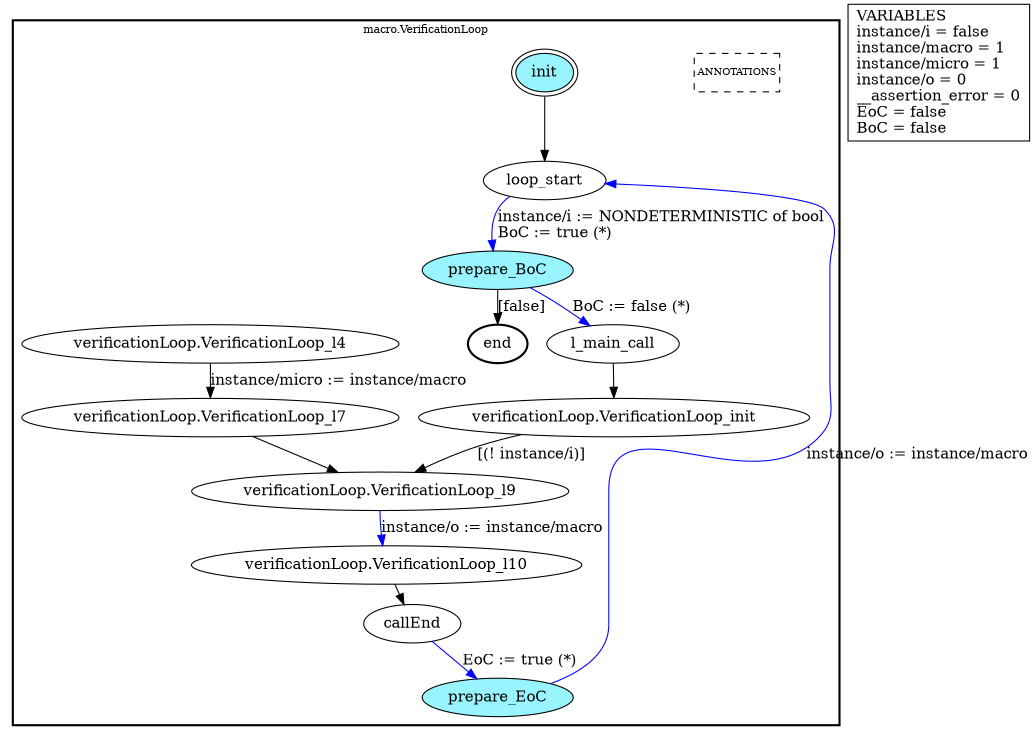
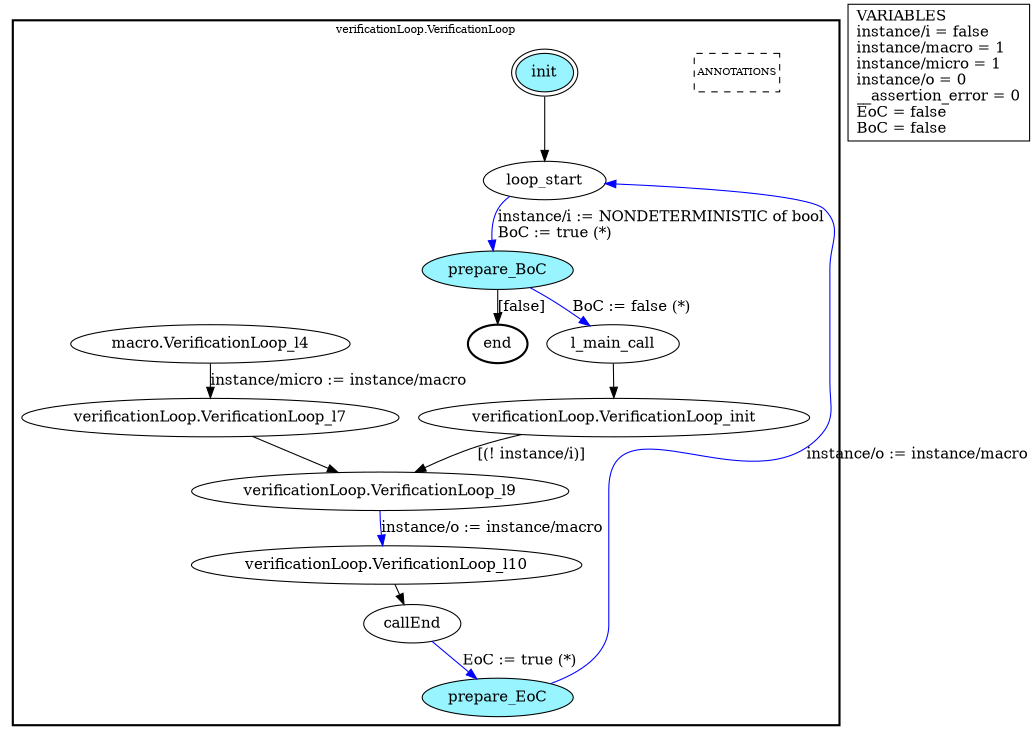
cluster "macro.VerificationLoop": label "macro.VerificationLoop" -> "verificationLoop.VerificationLoop"
node "verificationLoop.VerificationLoop_l4": label "verificationLoop.VerificationLoop_l4" -> "macro.VerificationLoop_l4"
